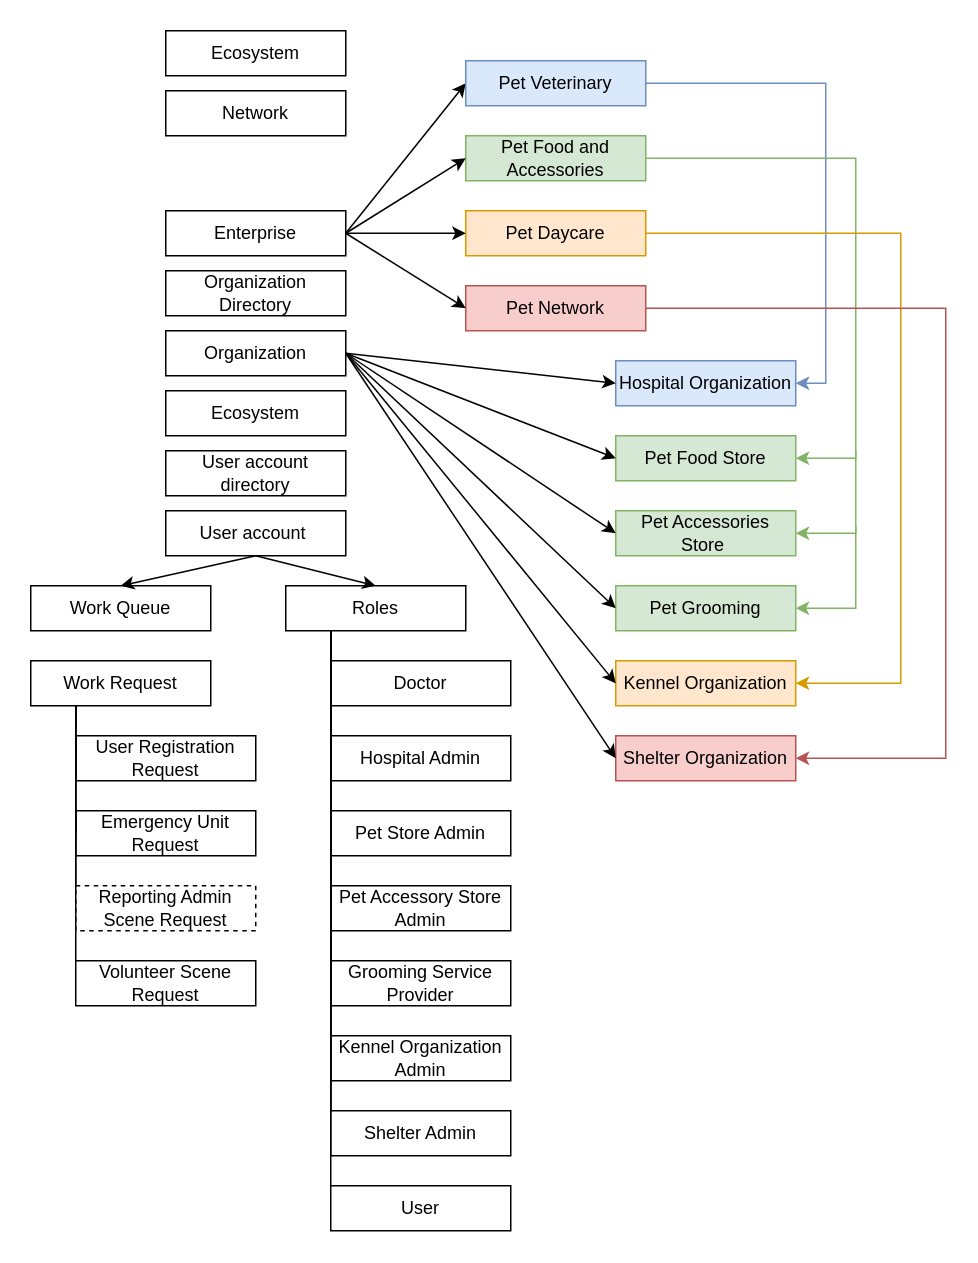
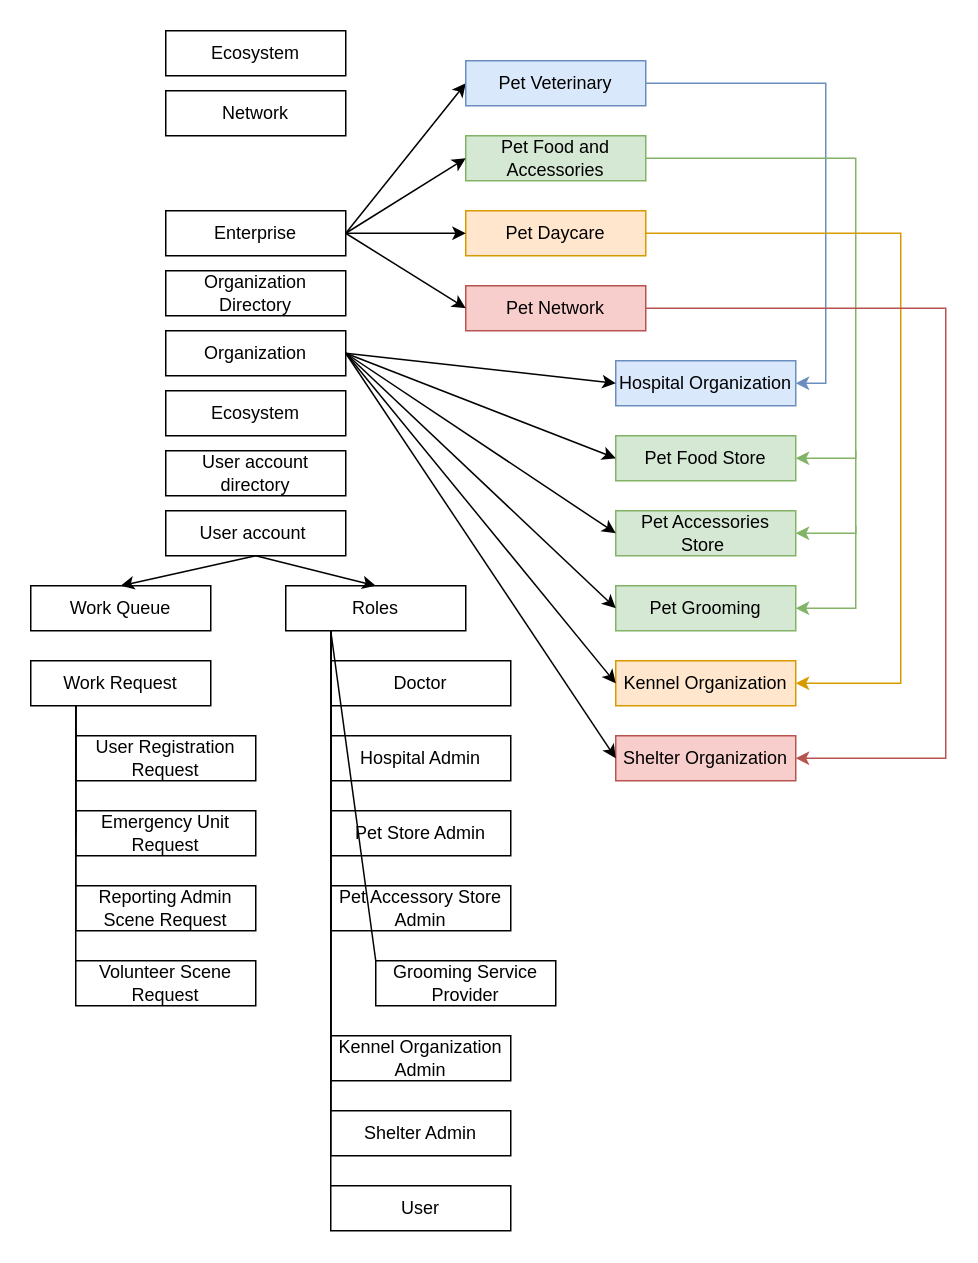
node "Reporting Admin Scene Request": style dashed -> solid
node "Grooming Service Provider": moved (421, 983) -> (466, 983)
